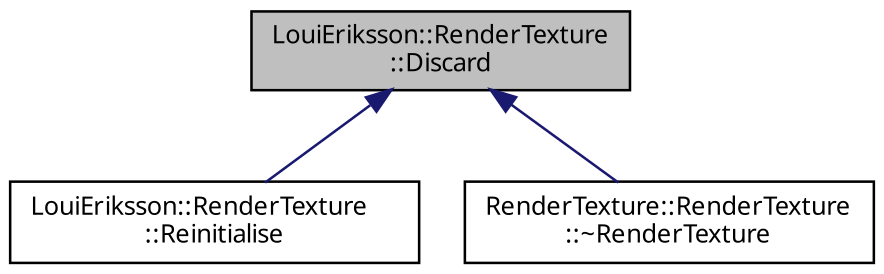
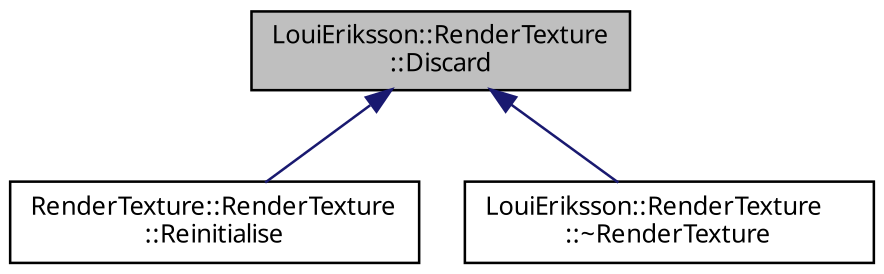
node "LouiEriksson::RenderTexture ::Reinitialise": label "LouiEriksson::RenderTexture ::Reinitialise" -> "RenderTexture::RenderTexture ::Reinitialise"
node "RenderTexture::RenderTexture ::~RenderTexture": label "RenderTexture::RenderTexture ::~RenderTexture" -> "LouiEriksson::RenderTexture ::~RenderTexture"
